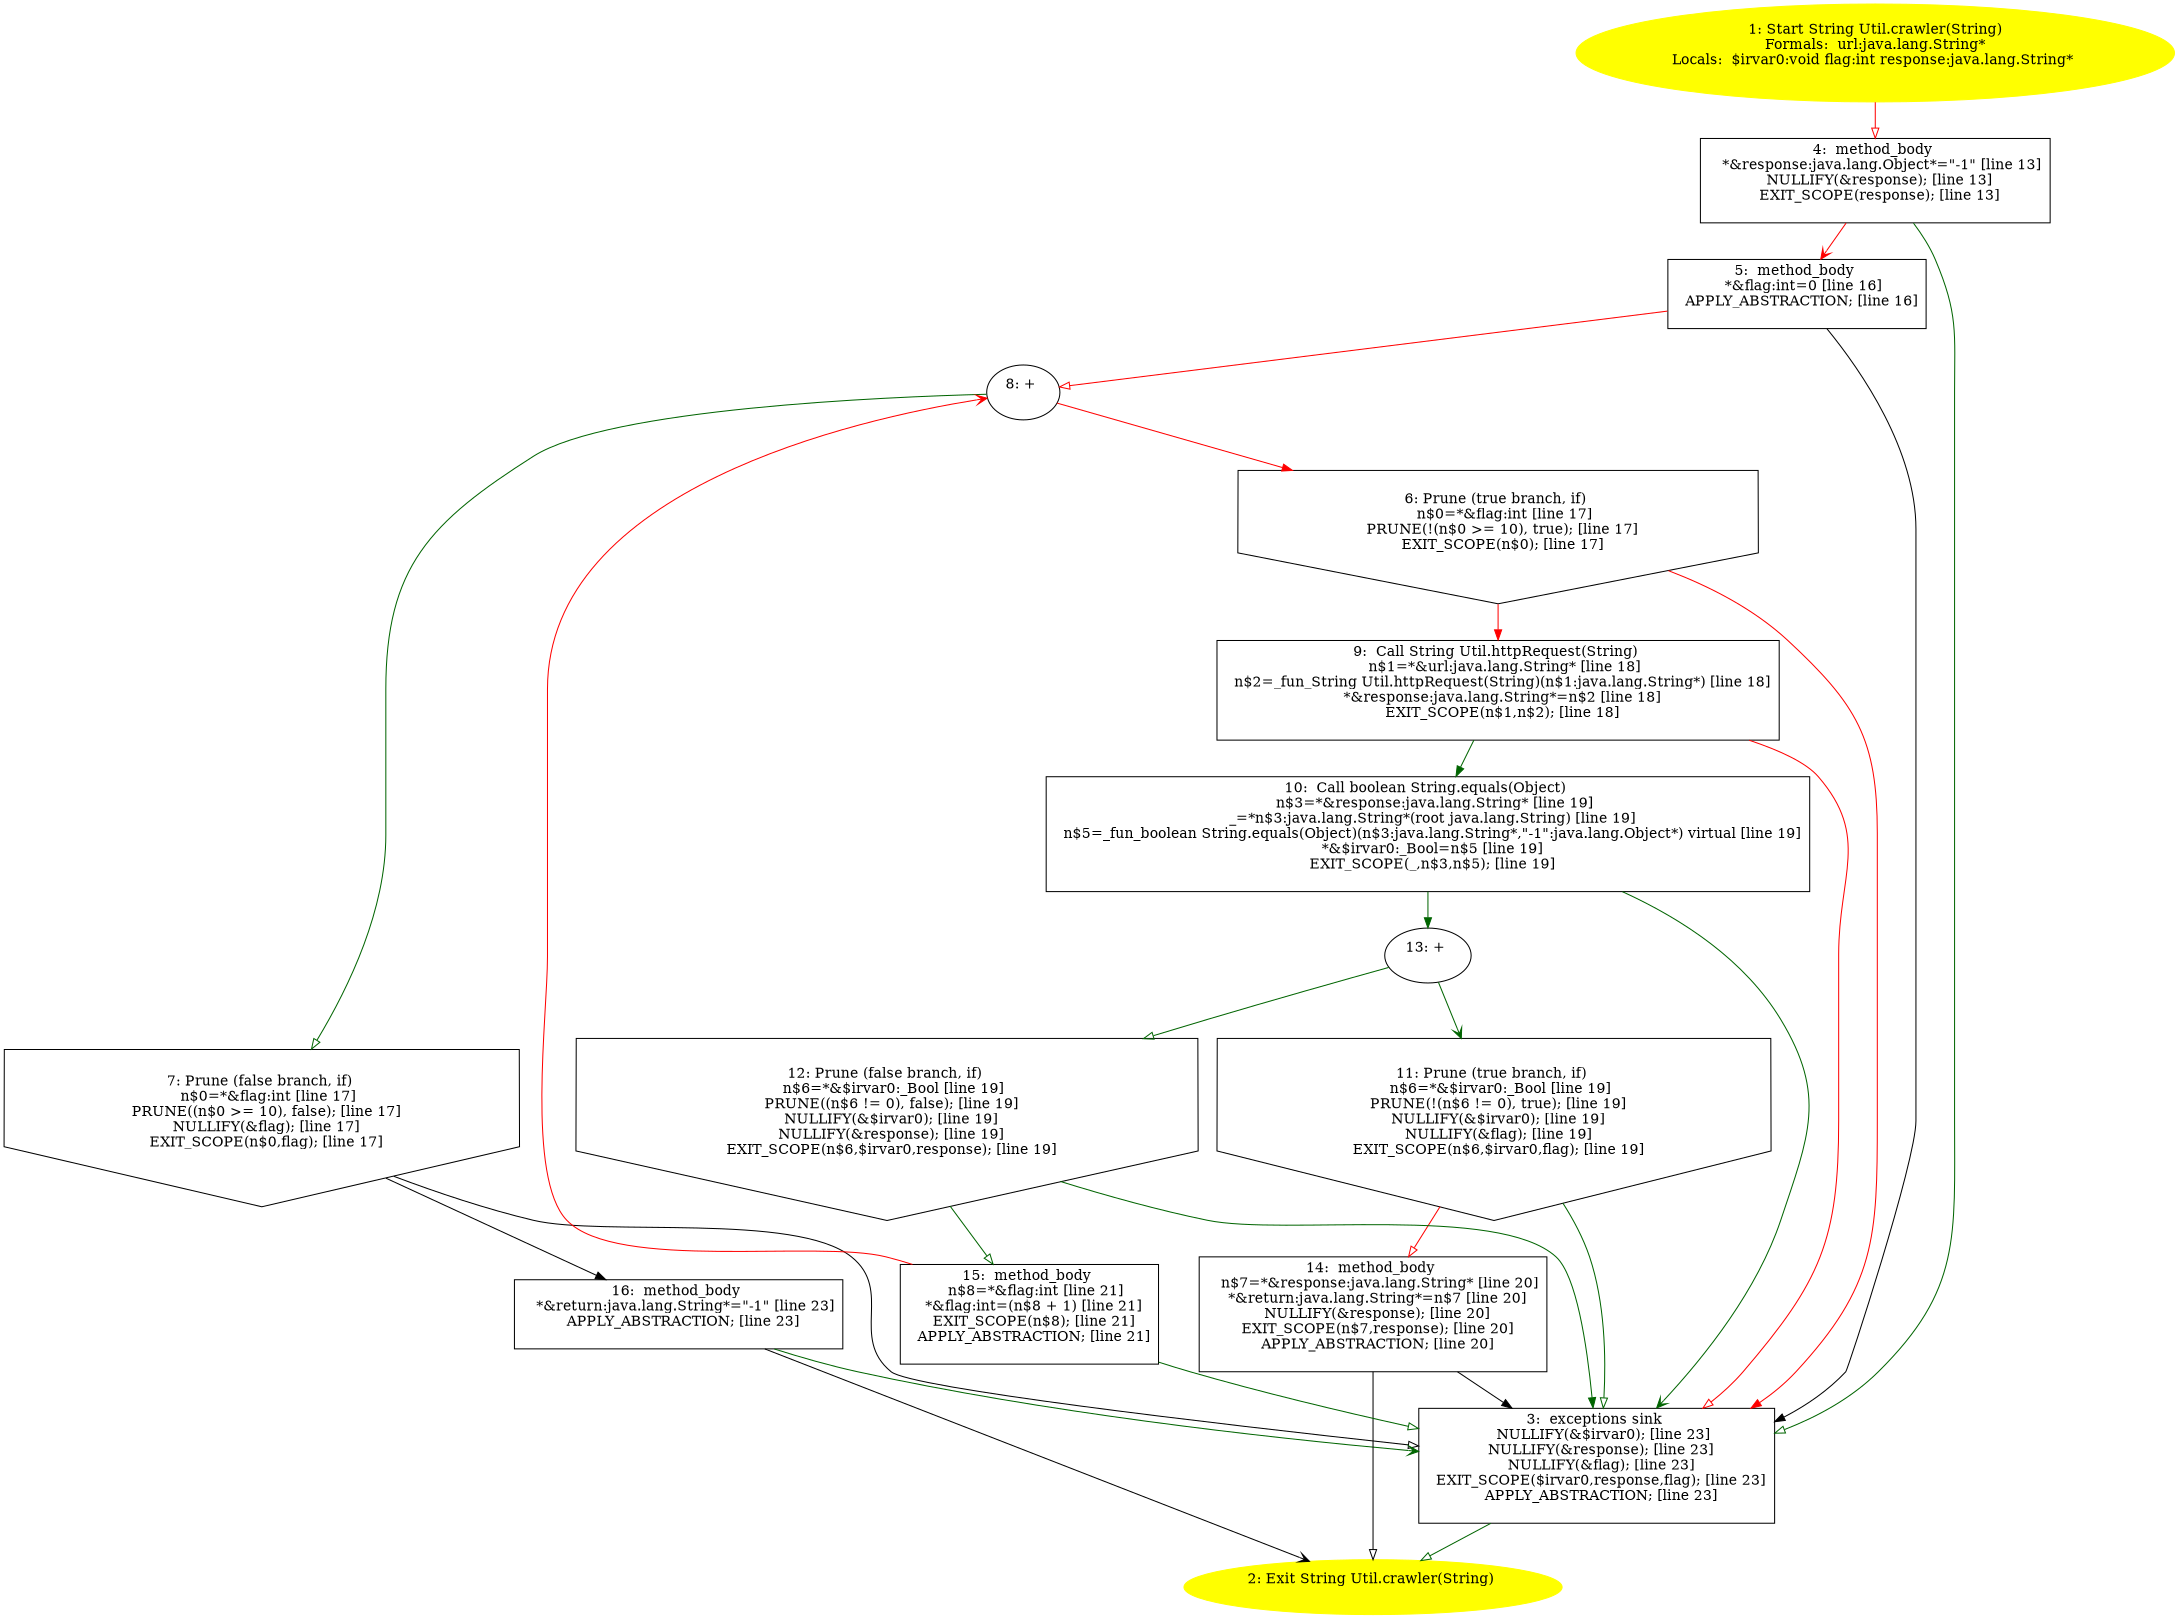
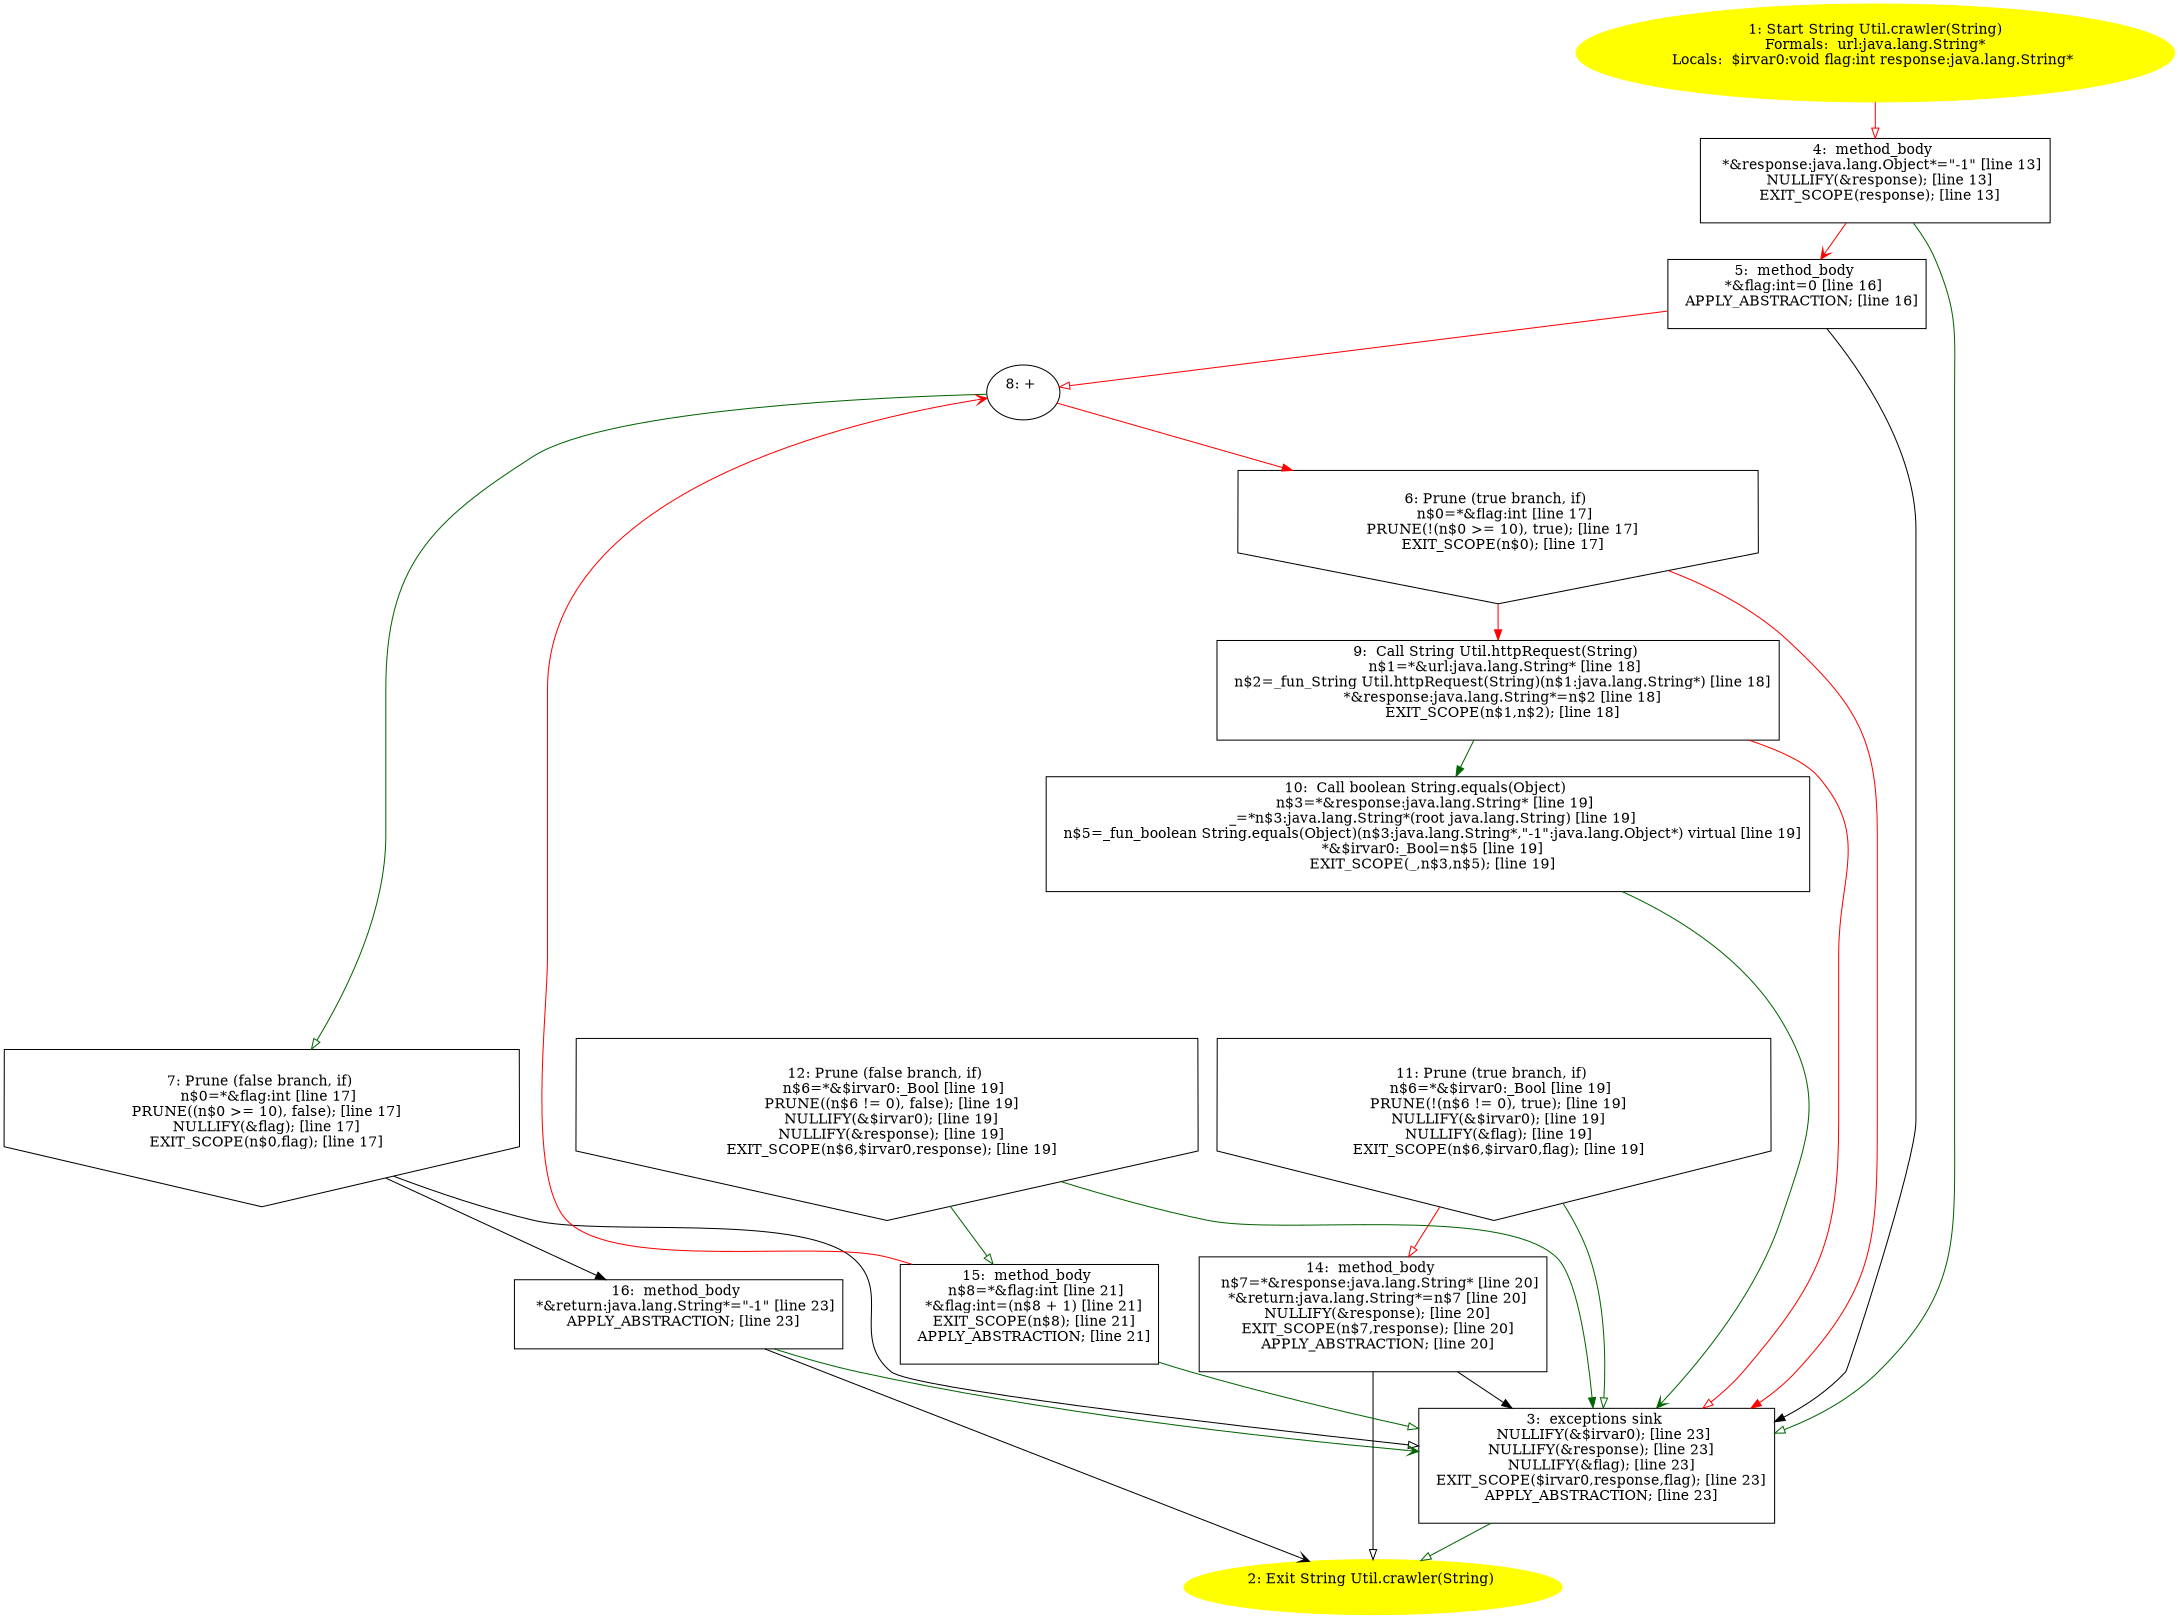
node "13: +": removed
